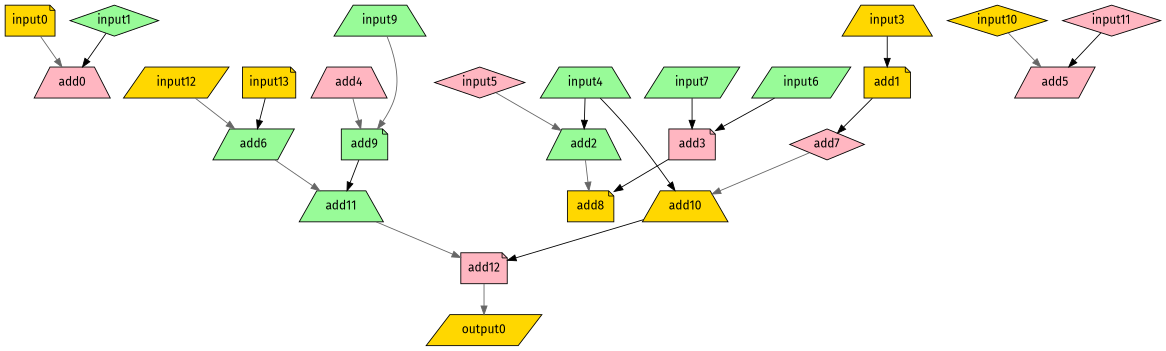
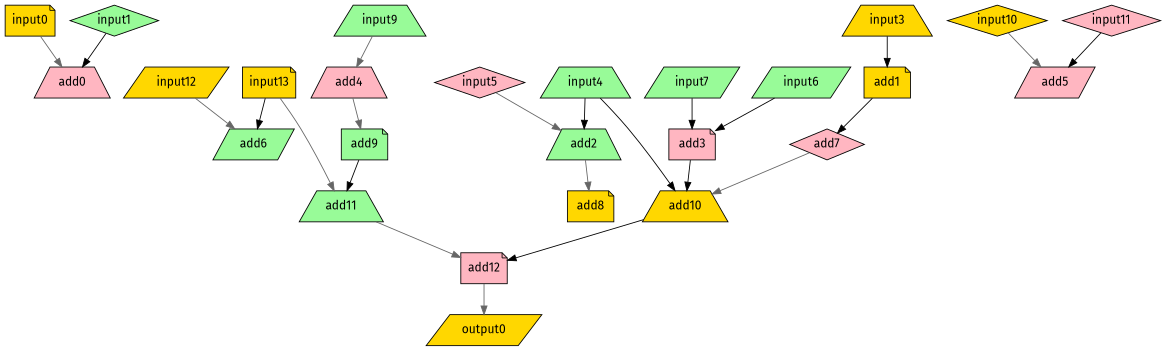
edge "input9" -> "add9": now "input9" -> "add4"
edge "add6" -> "add11": now "input13" -> "add11"
edge "add3" -> "add8": now "add3" -> "add10"
